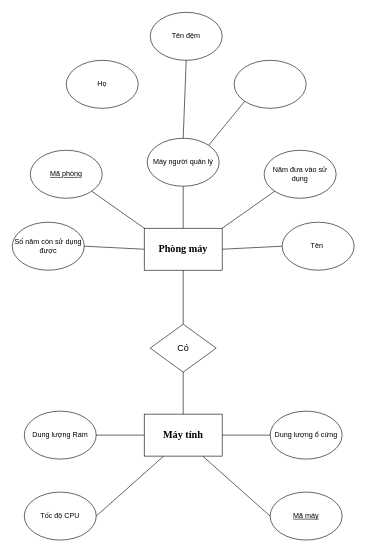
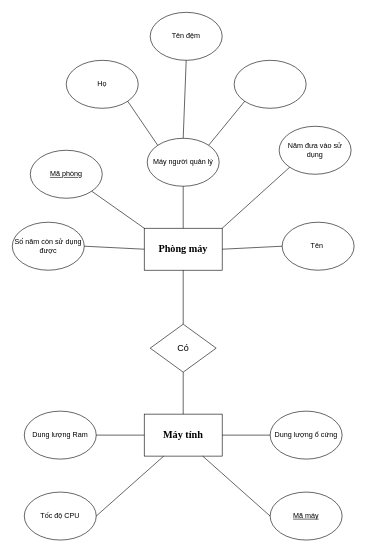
edge "Họ" -- "Máy người quản lý": added
node "Năm đưa vào sử dụng": moved (300, 174) -> (315, 150)
